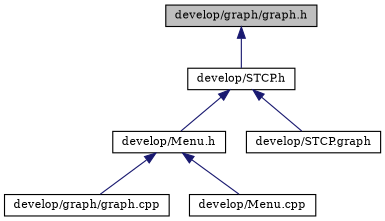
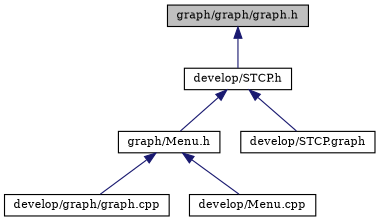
node "develop/graph/graph.h": label "develop/graph/graph.h" -> "graph/graph/graph.h"
node "develop/Menu.h": label "develop/Menu.h" -> "graph/Menu.h"
